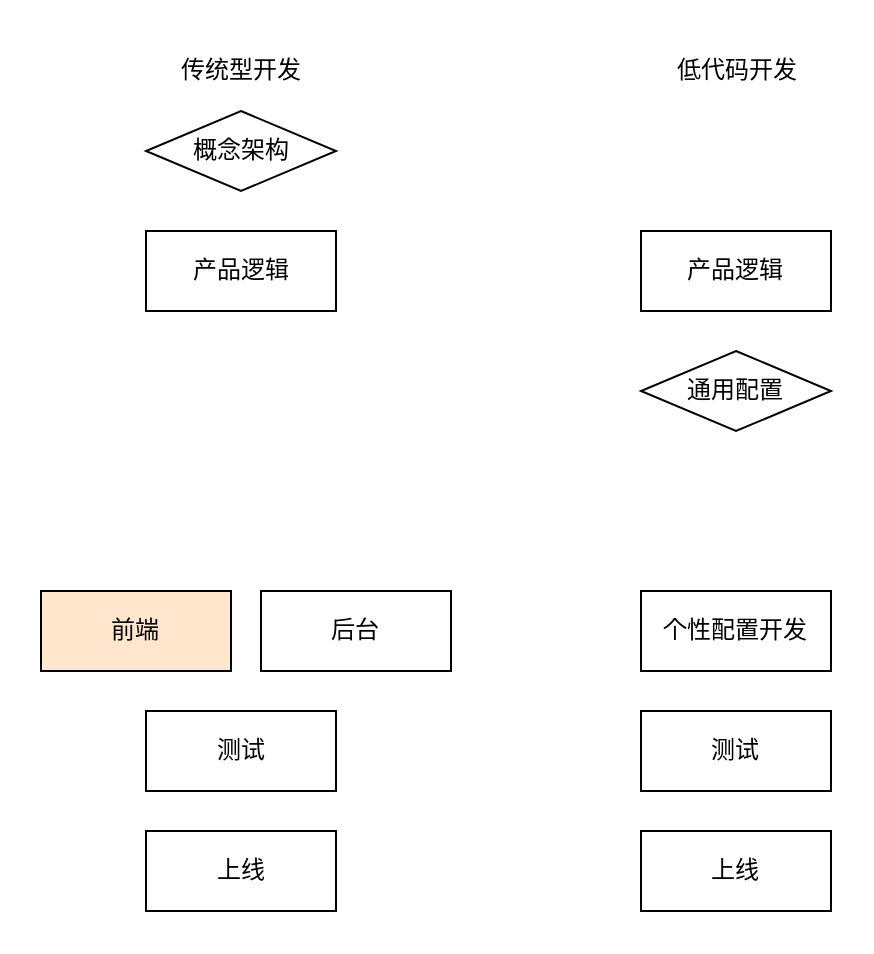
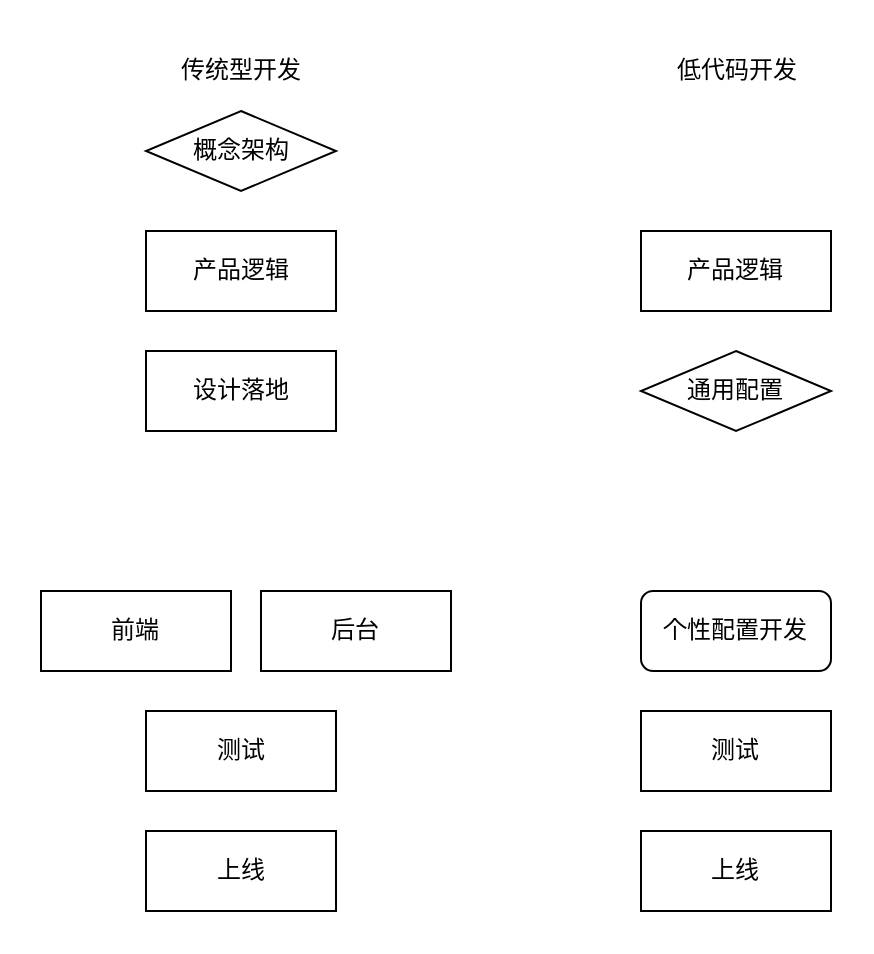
node "设计落地": added
node "前端": fillcolor #ffe6cc -> #ffffff
node "个性配置开发": shape rectangle -> rounded rectangle
